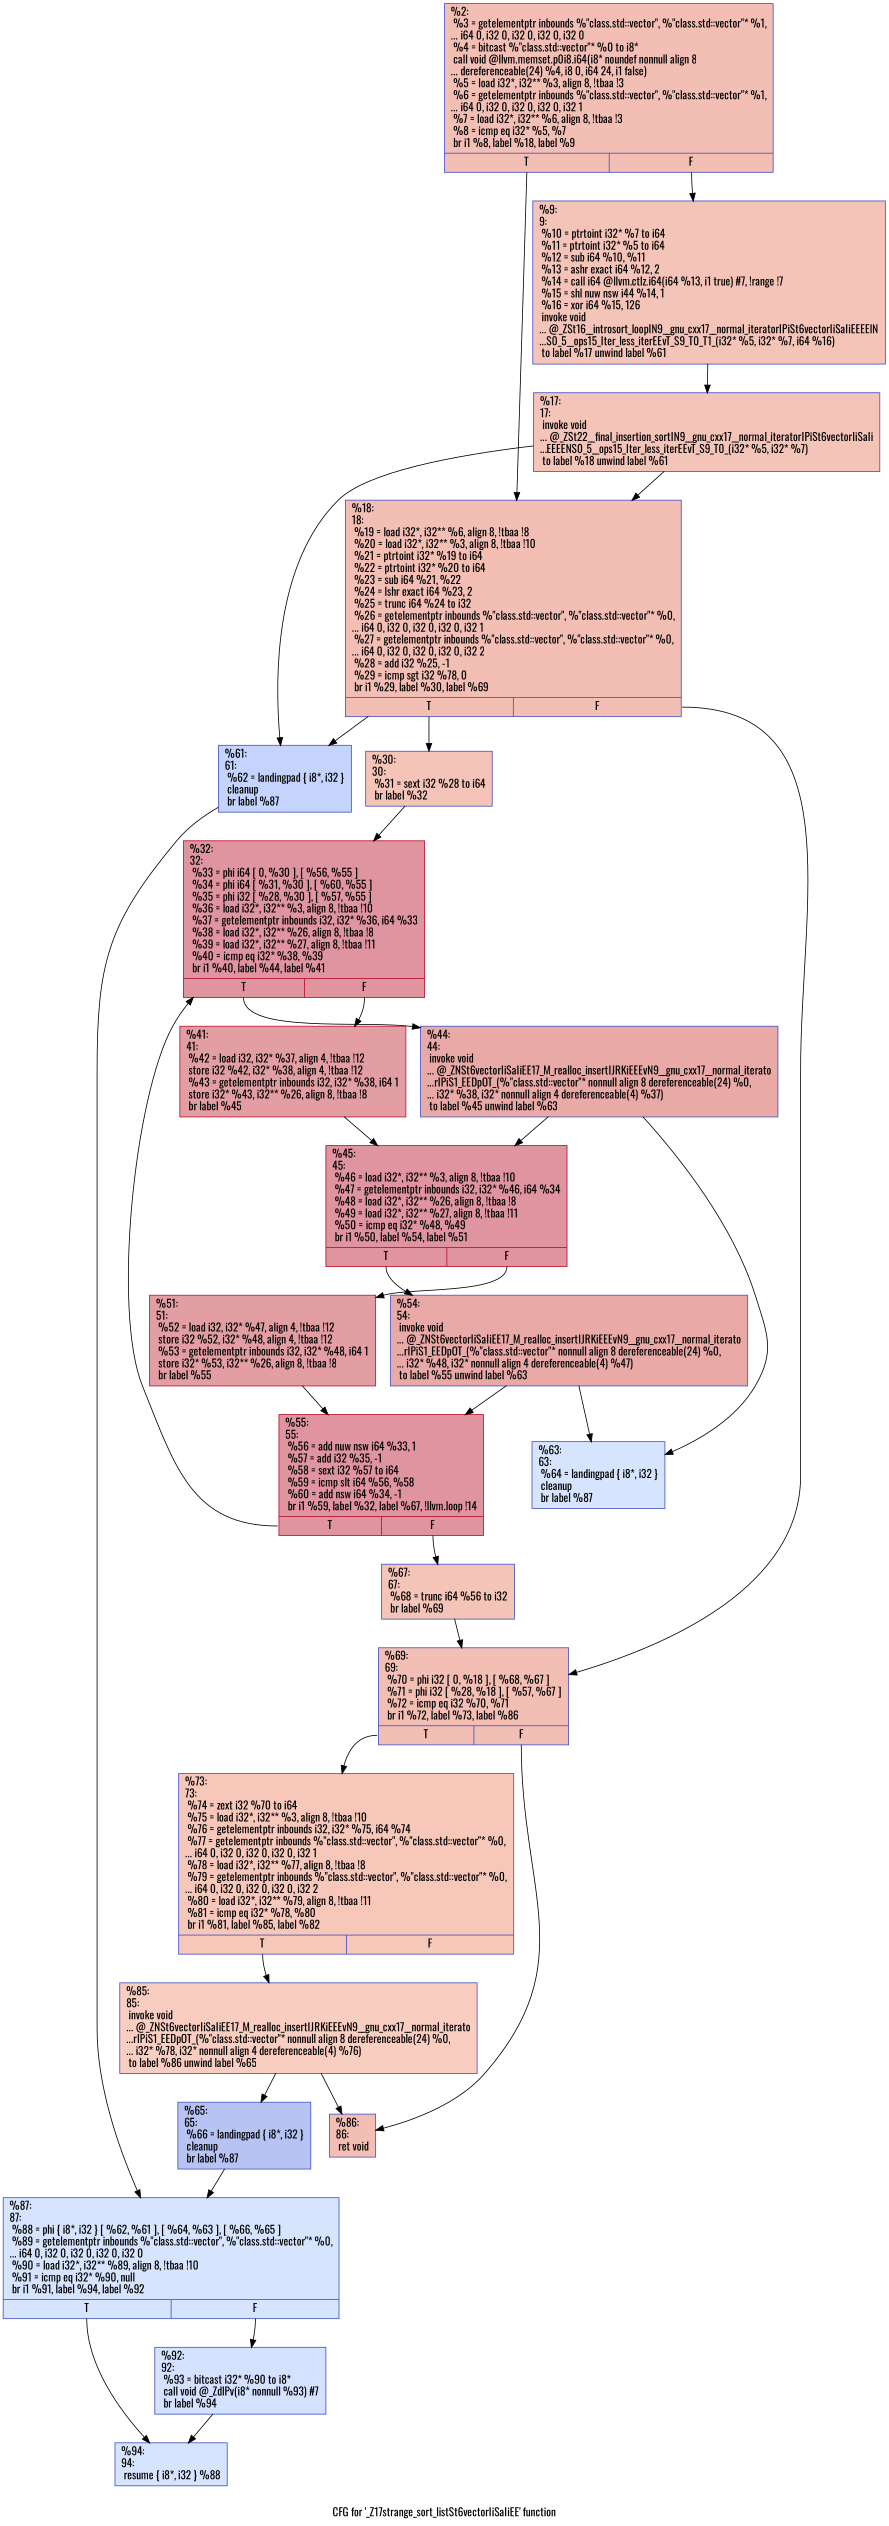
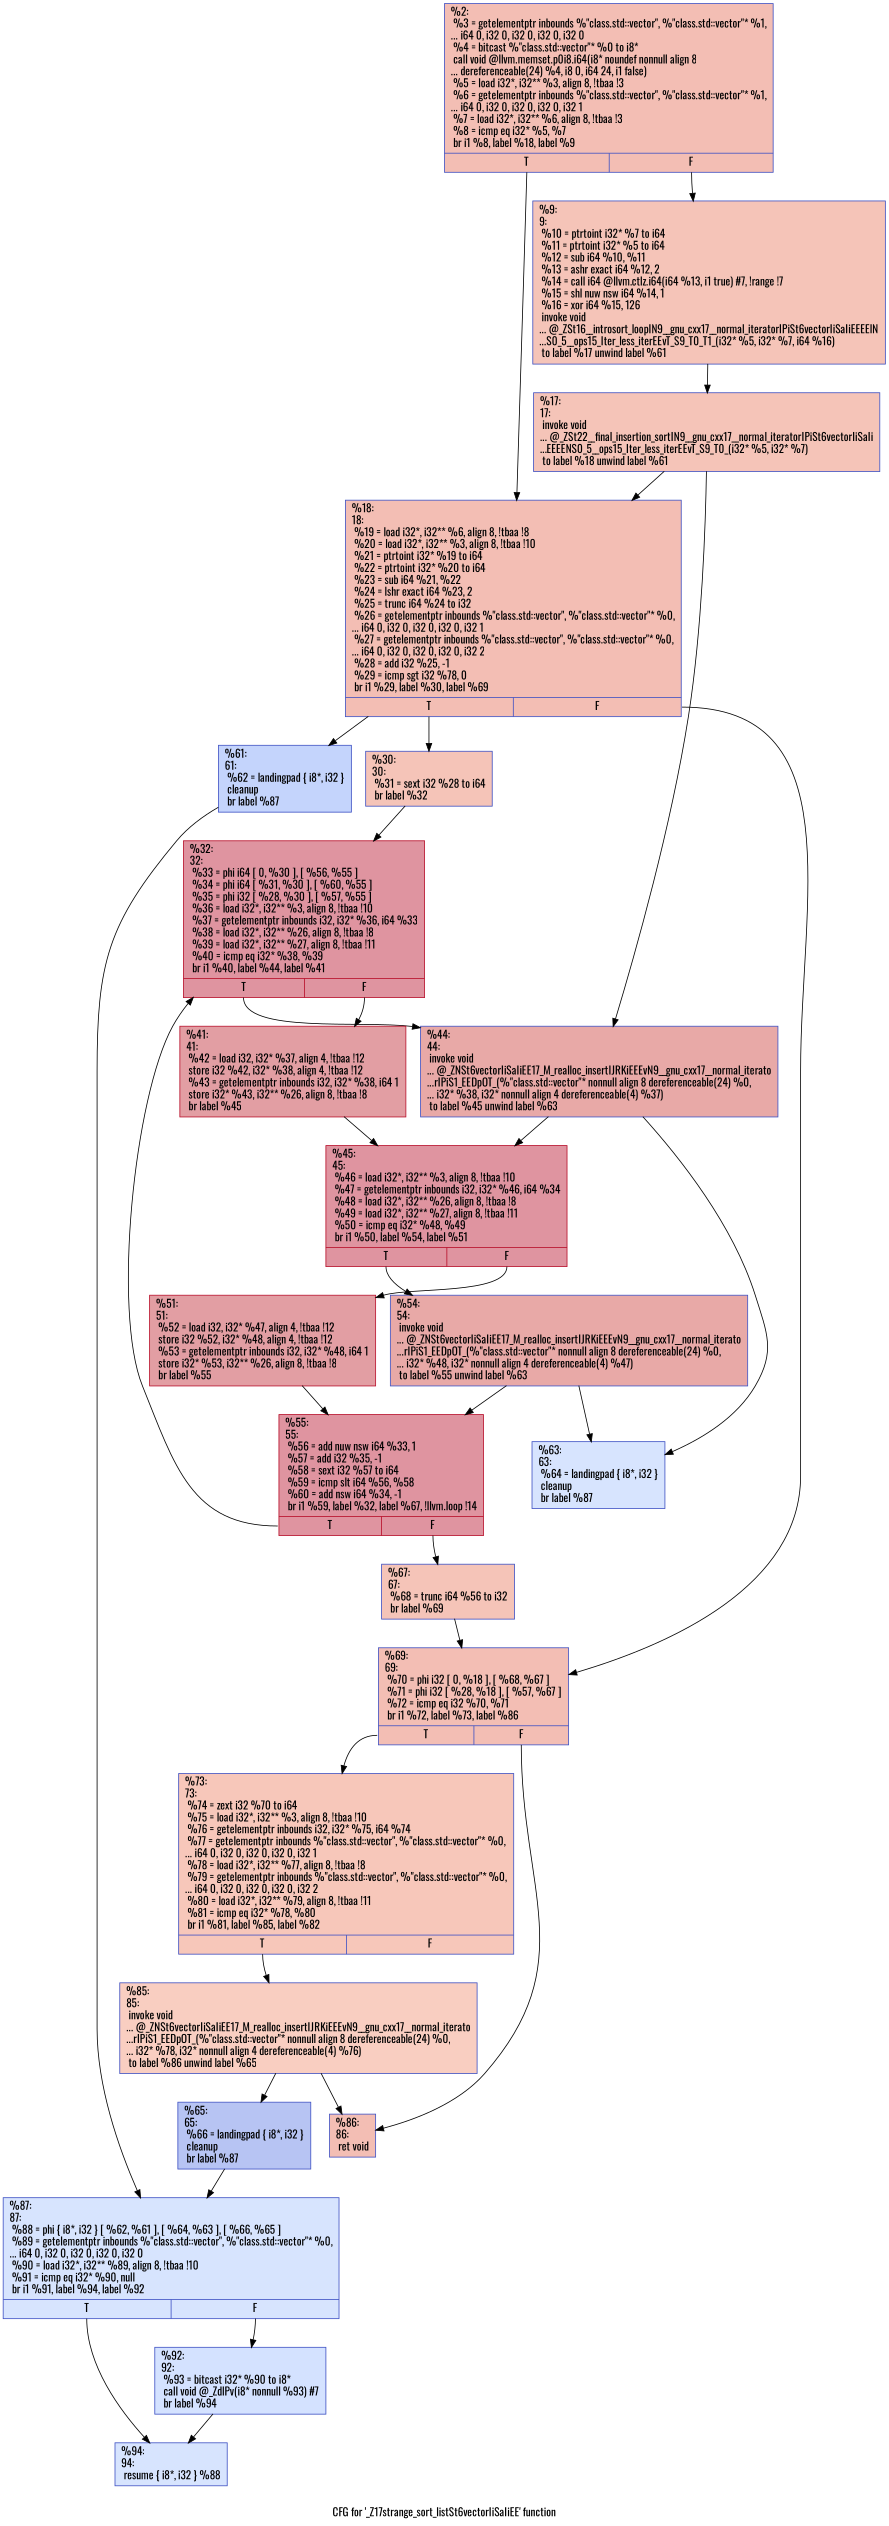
node "%9:": text "%15 = shl nuw nsw i44 %14, 1" -> "%15 = shl nuw nsw i64 %14, 1"
edge "%17:" -> "%61:": now "%17:" -> "%44:"
